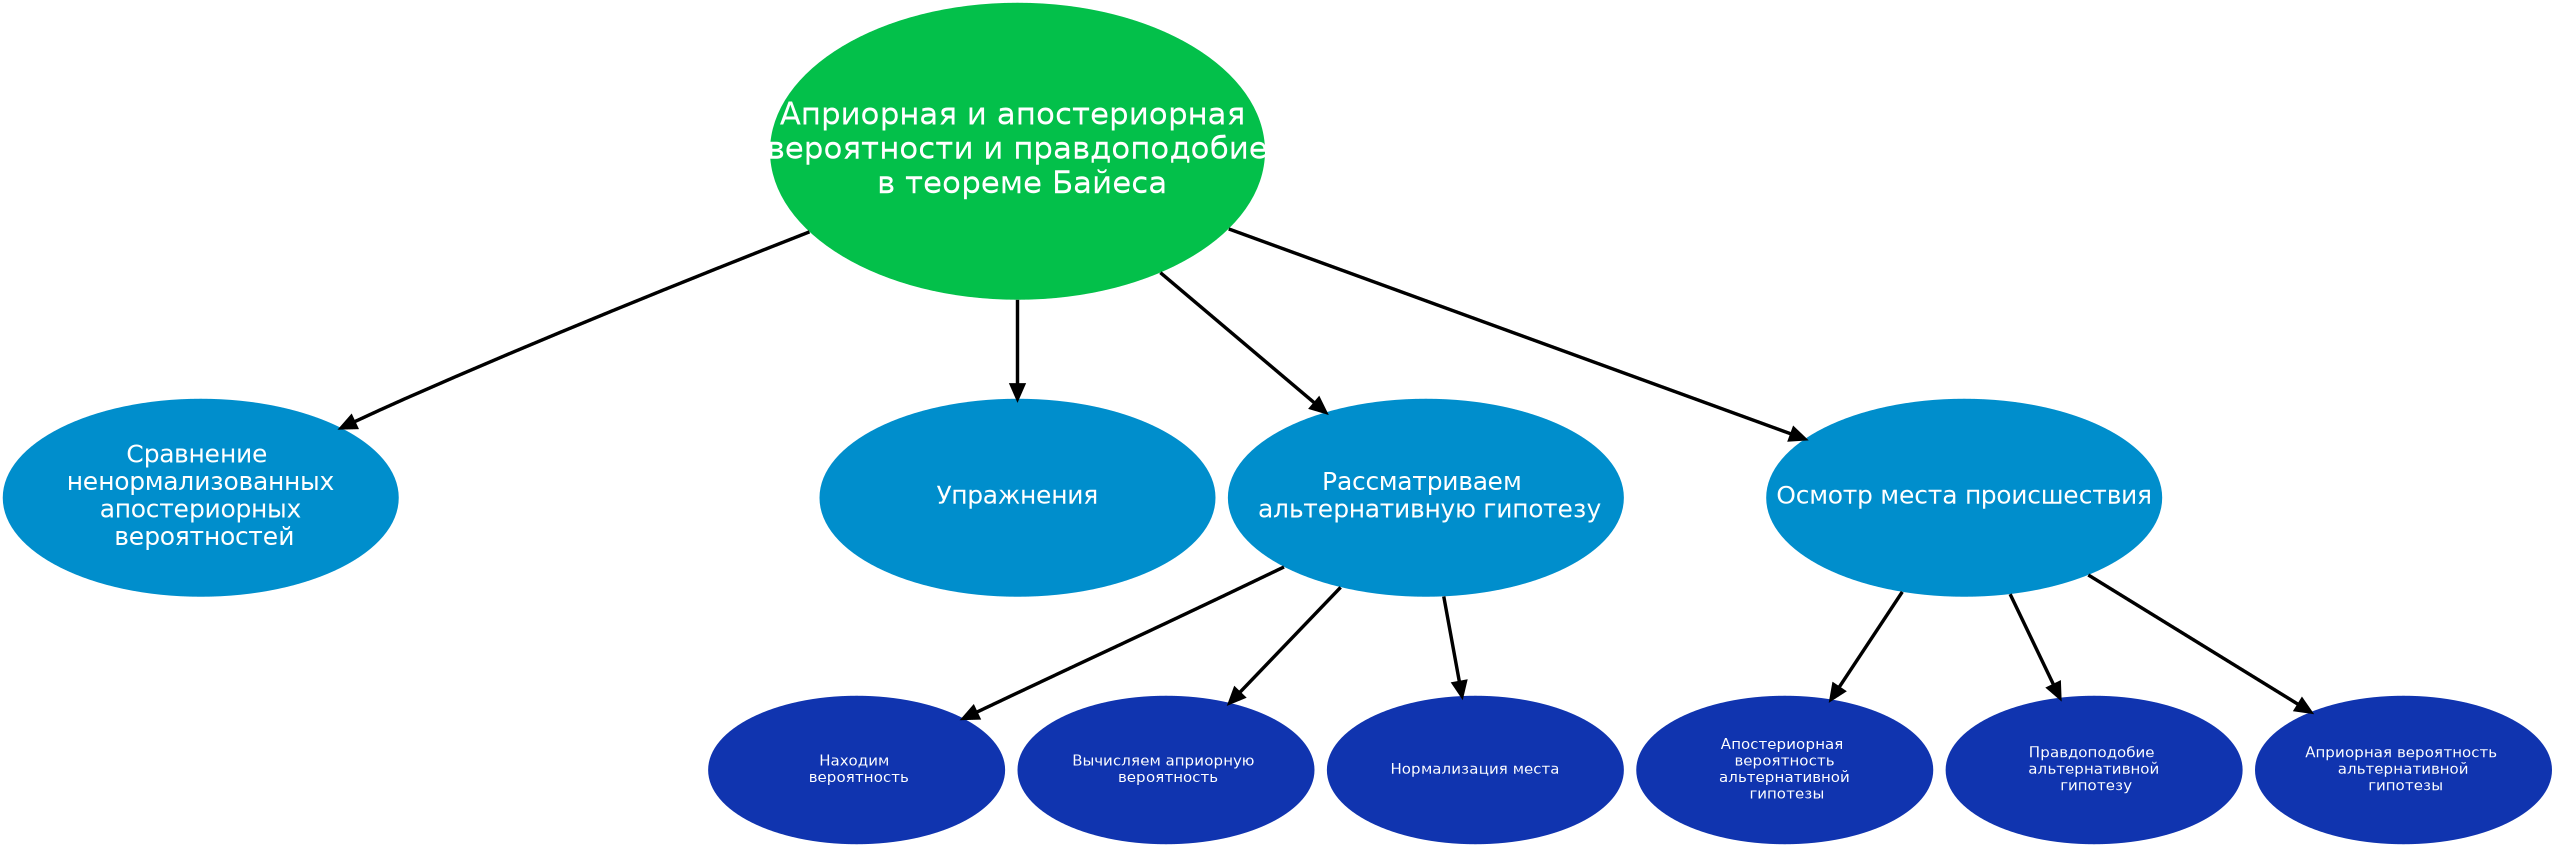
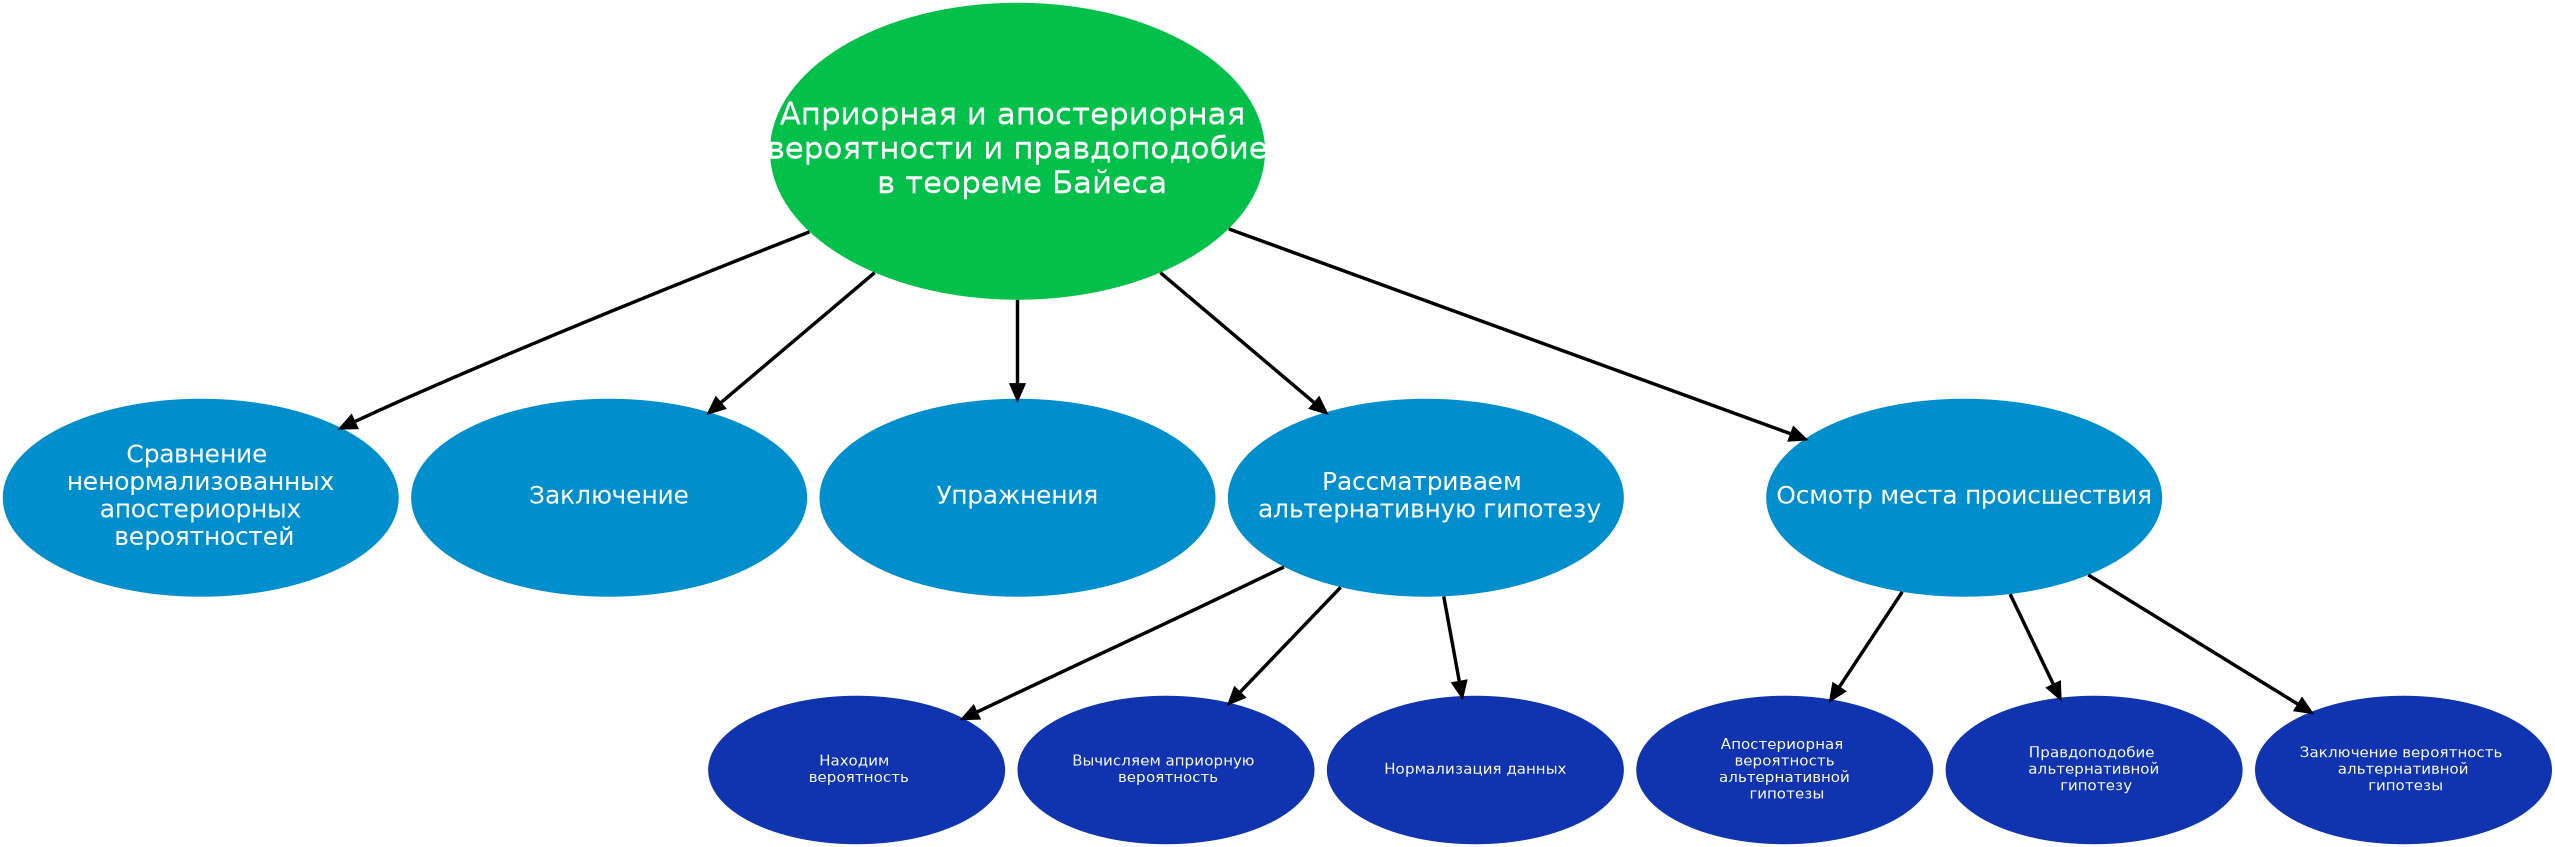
node "Заключение": added
node "Нормализация места": label "Нормализация места" -> "Нормализация данных"
node "Априорная вероятность альтернативной гипотезы": label "Априорная вероятность альтернативной гипотезы" -> "Заключение вероятность альтернативной гипотезы"
